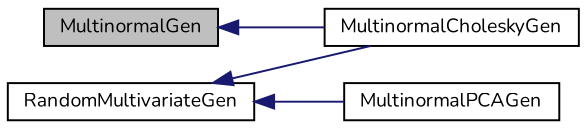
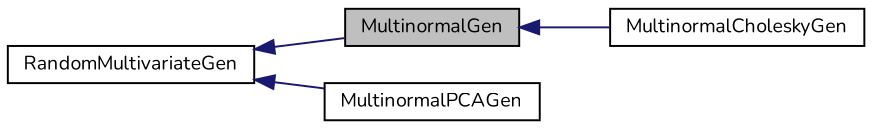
edge "MultinormalCholeskyGen" -> "RandomMultivariateGen": now "MultinormalGen" -> "RandomMultivariateGen"
